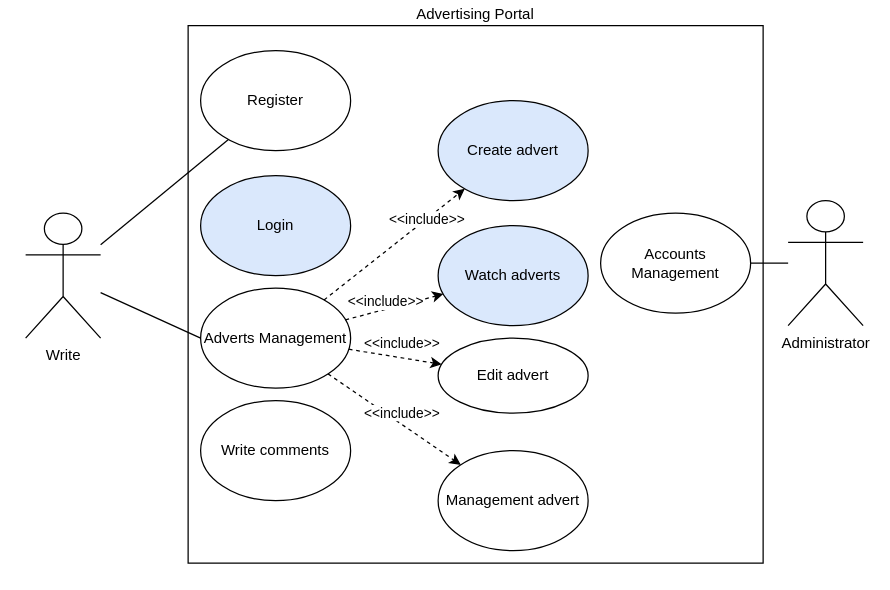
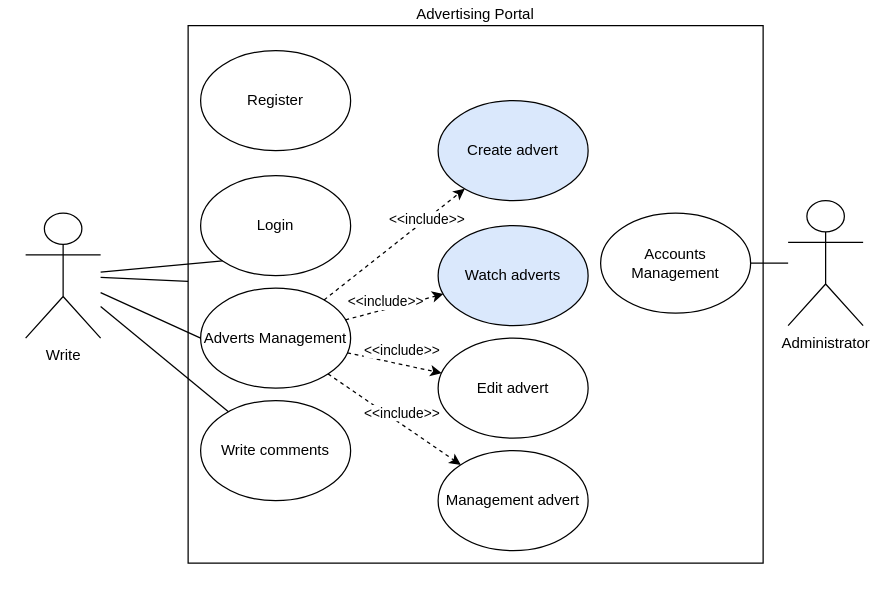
edge "Register" -- "Write": now "Advertising Portal" -- "Write"
node "Login": fillcolor #dae8fc -> #ffffff
edge "Login" -- "Write": added
edge "Write" -- "Write comments": added
node "Edit advert": size 150x75 -> 150x100
